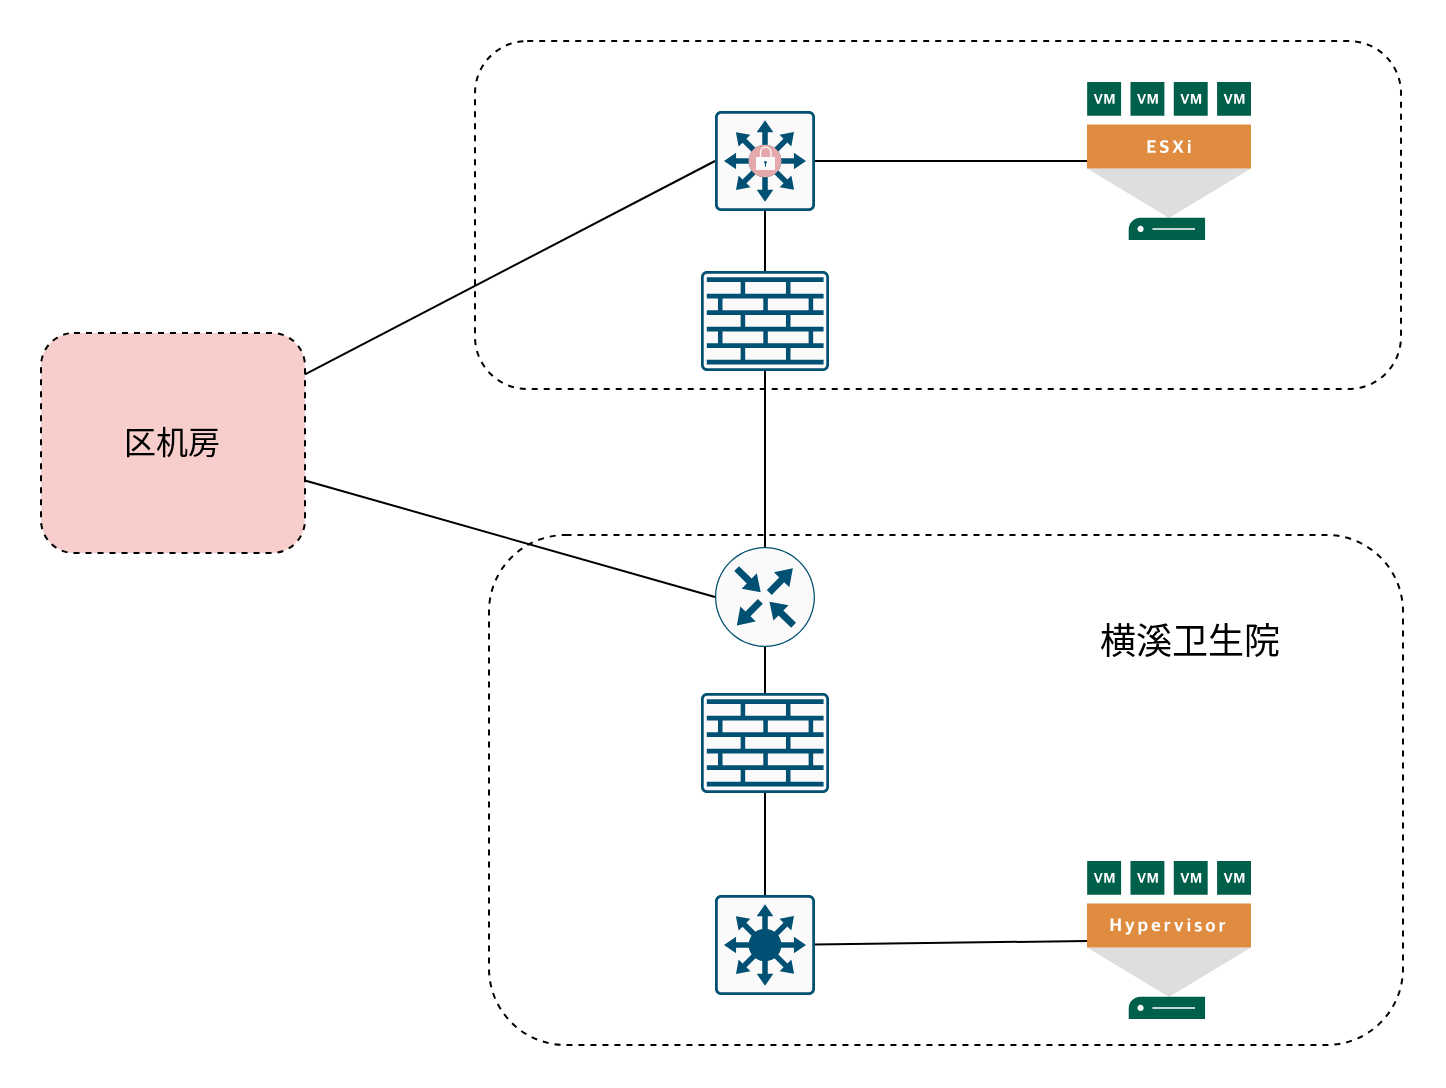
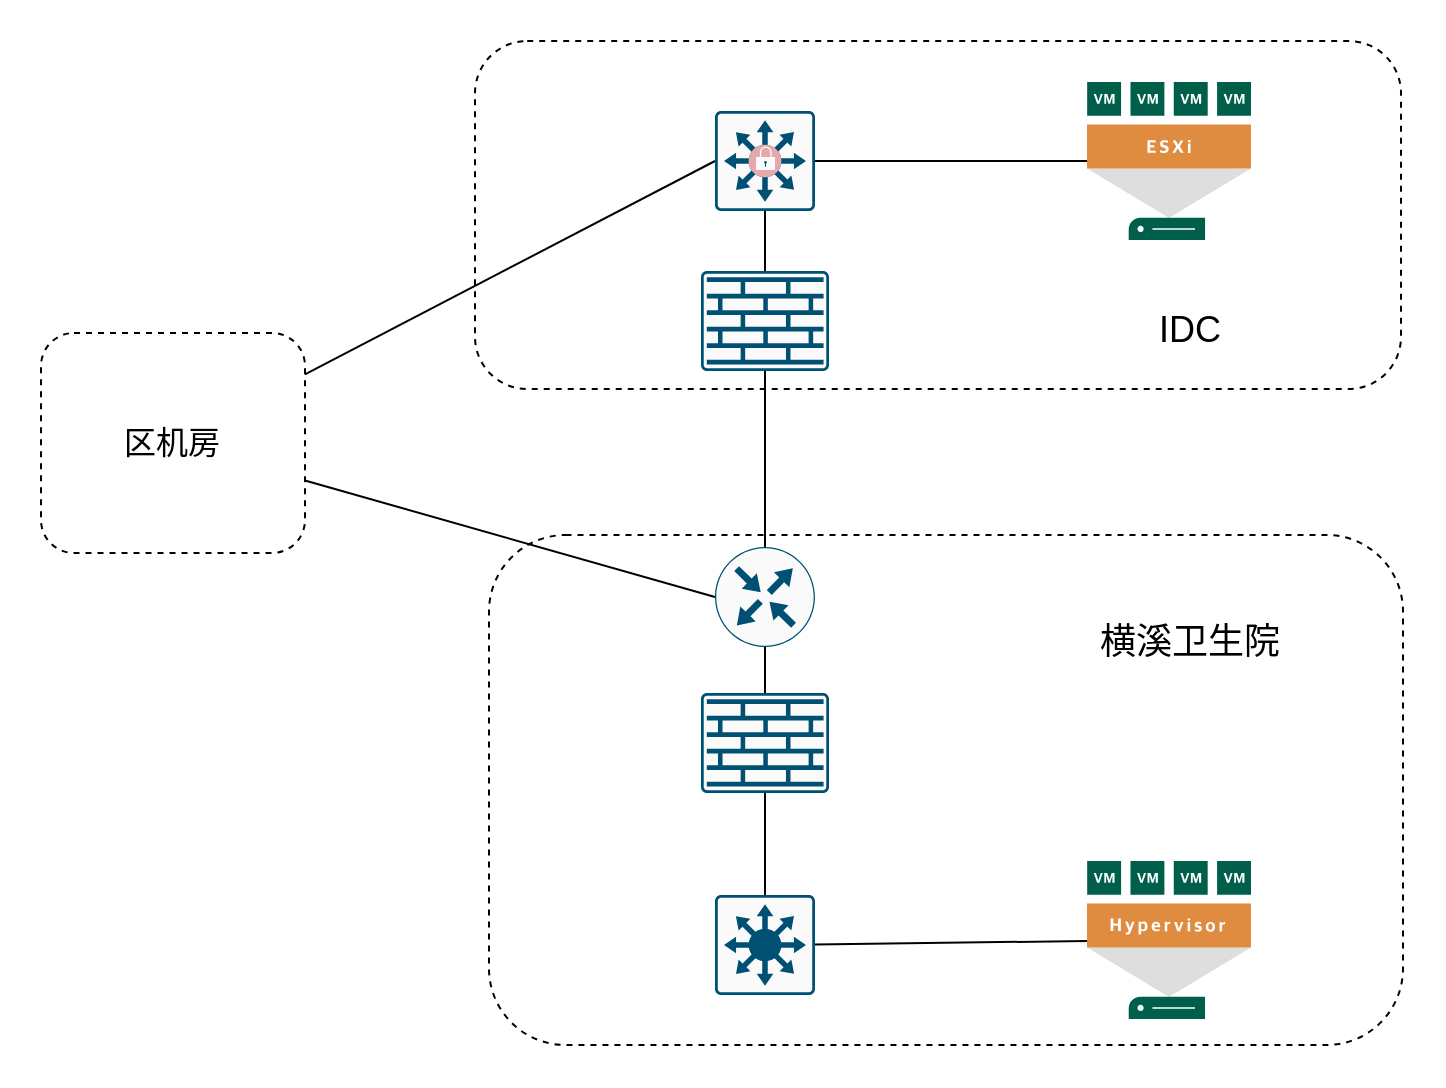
node "IDC": added
node "区机房": fillcolor #f8cecc -> #ffffff
